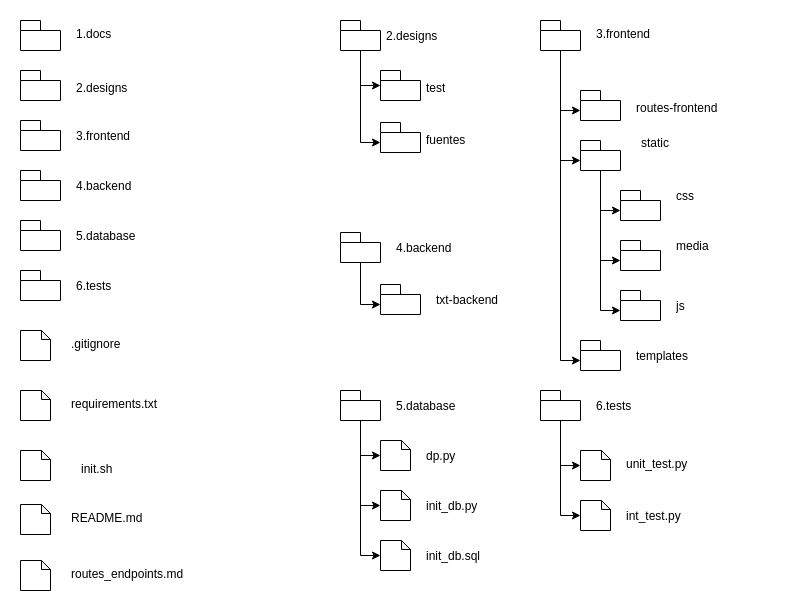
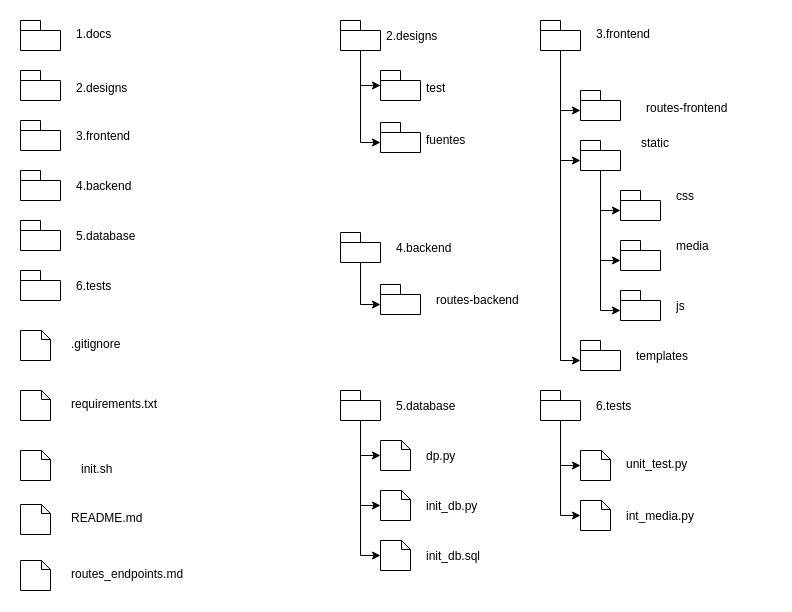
node "routes-frontend": moved (681, 108) -> (691, 108)
node "txt-backend": label "txt-backend" -> "routes-backend"
node "int_test.py": label "int_test.py" -> "int_media.py"
